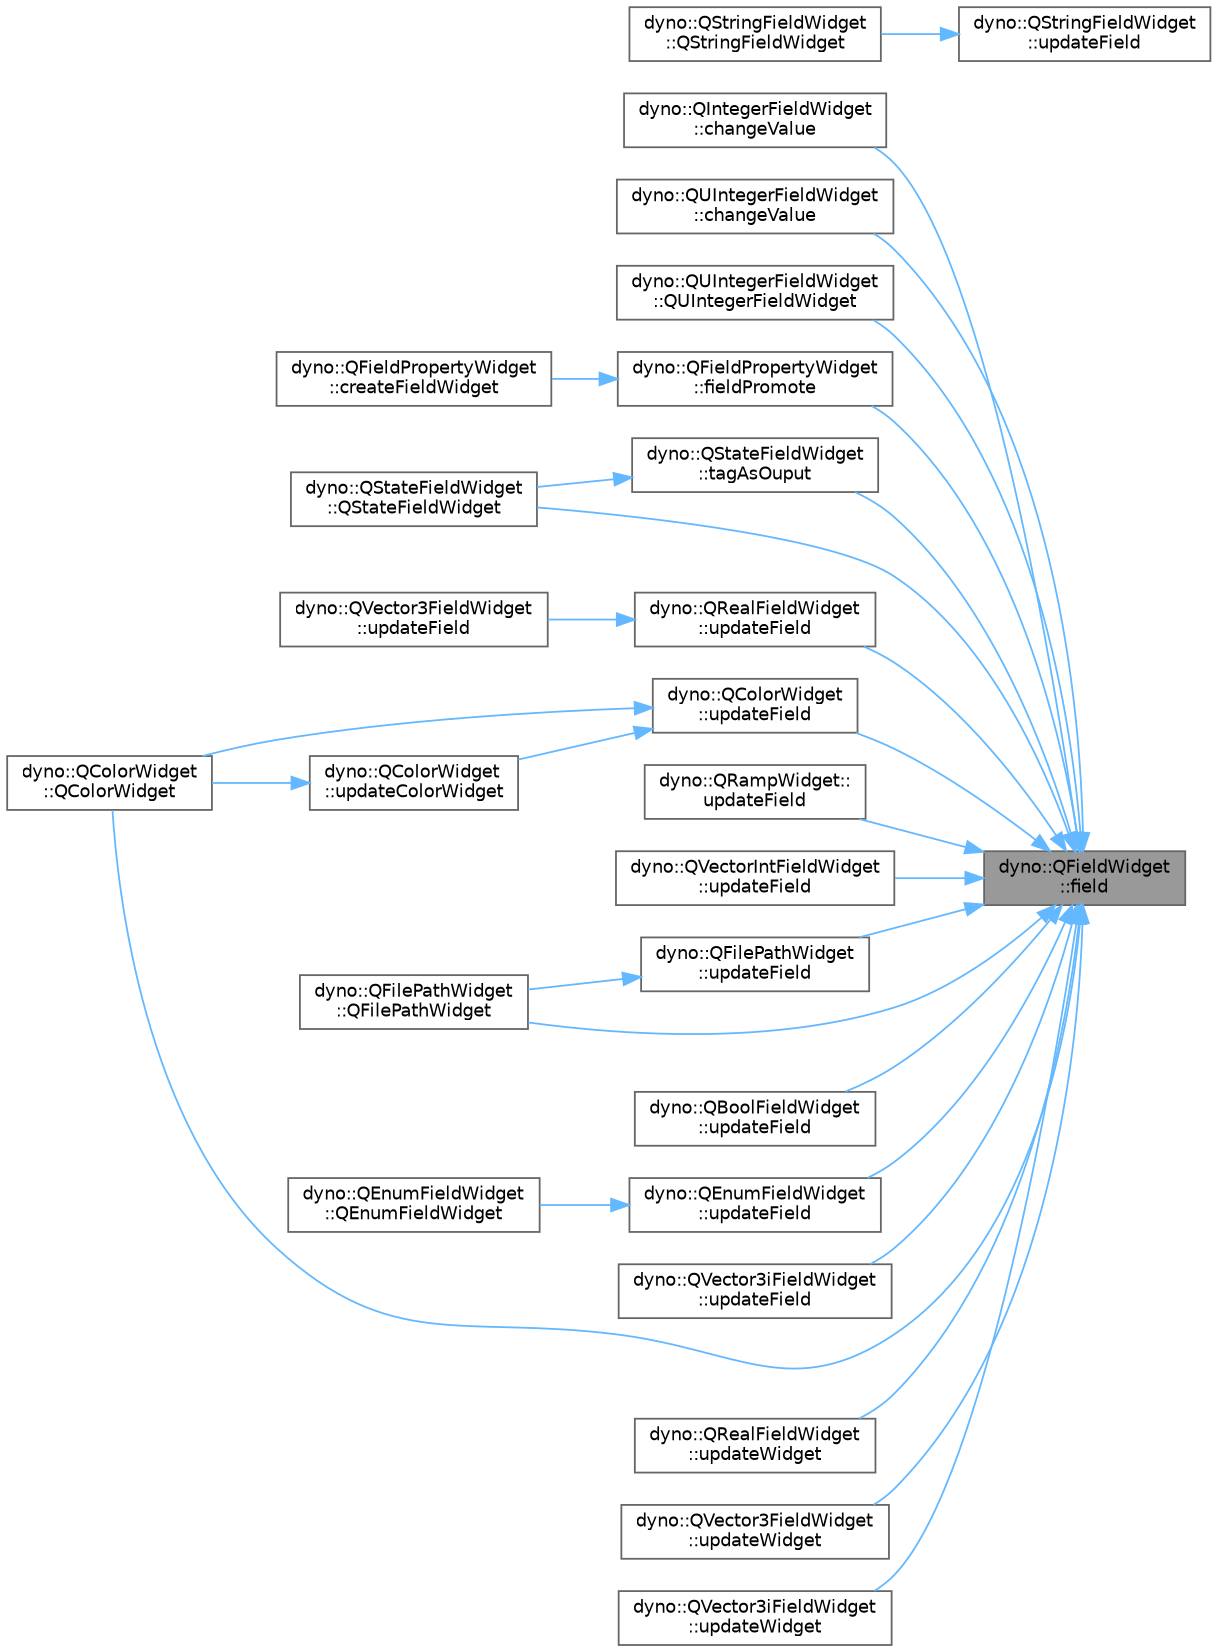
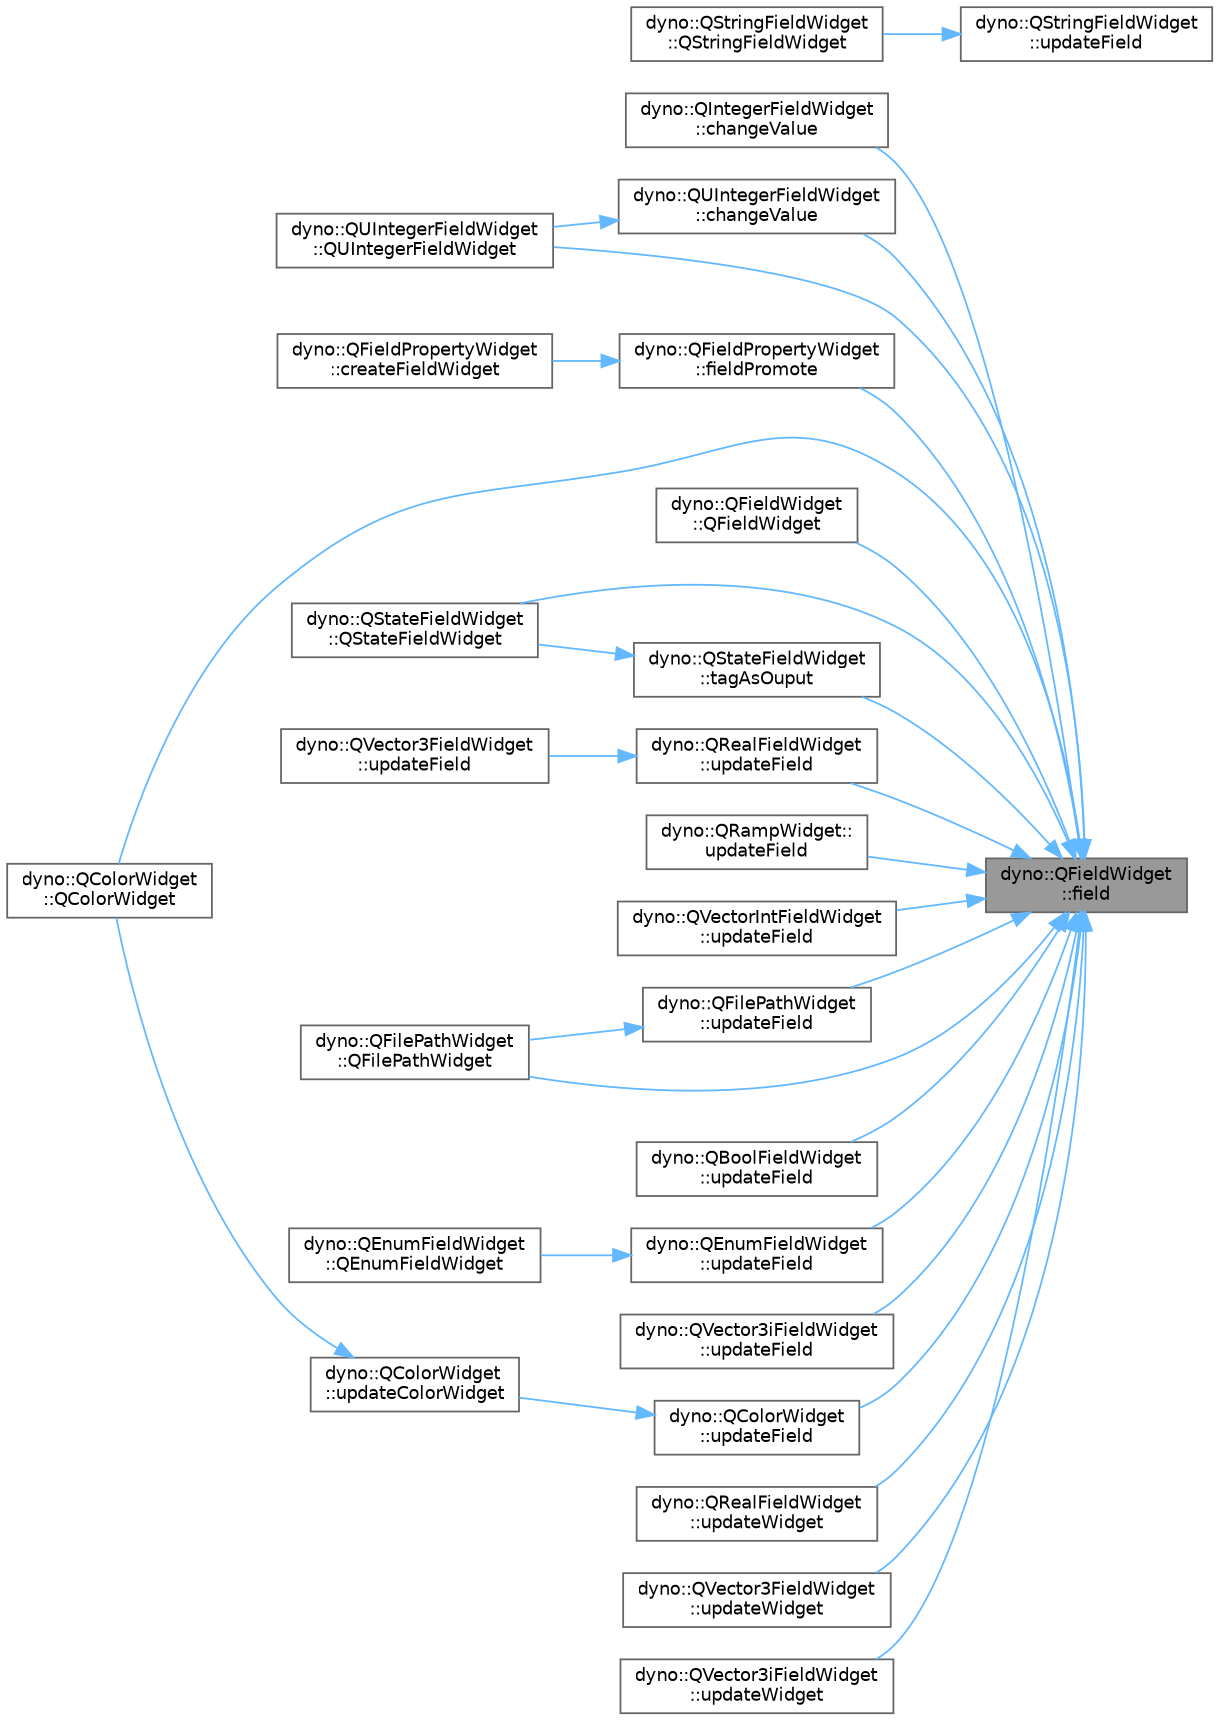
edge "dyno::QUIntegerFieldWidget ::QUIntegerFieldWidget" -> "dyno::QUIntegerFieldWidget ::changeValue": added
node "dyno::QFieldWidget ::QFieldWidget": added
edge "dyno::QColorWidget ::QColorWidget" -> "dyno::QColorWidget ::updateField": removed
